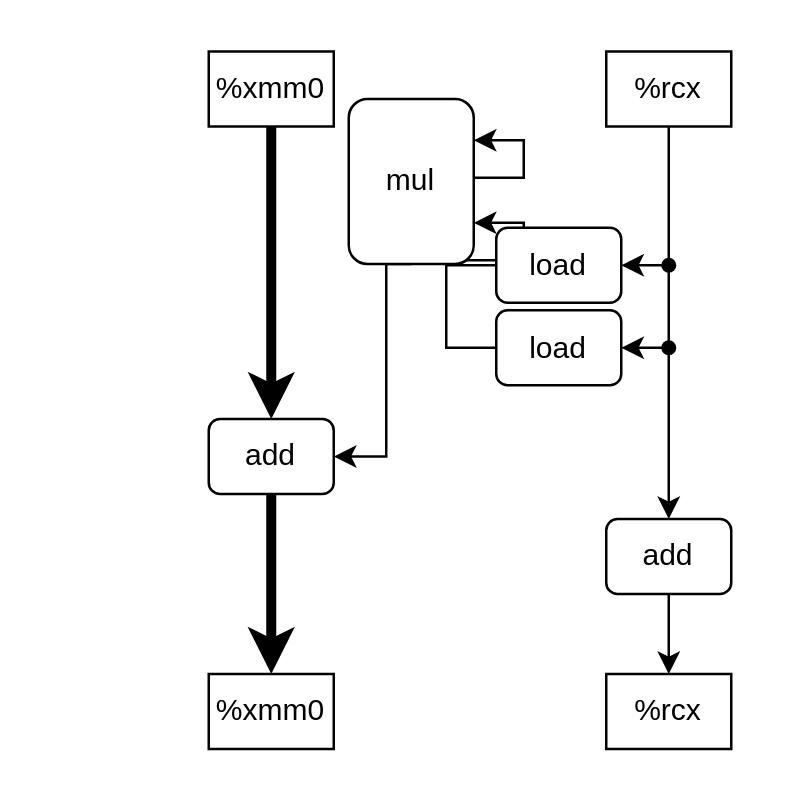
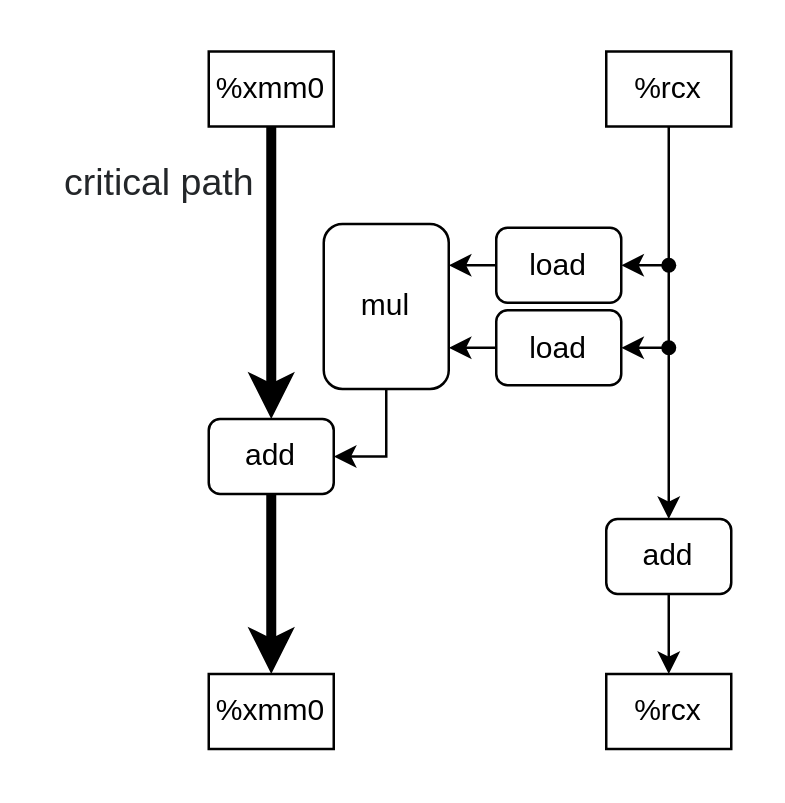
node "critical path": added
node "mul": moved (411, 181) -> (386, 306)
